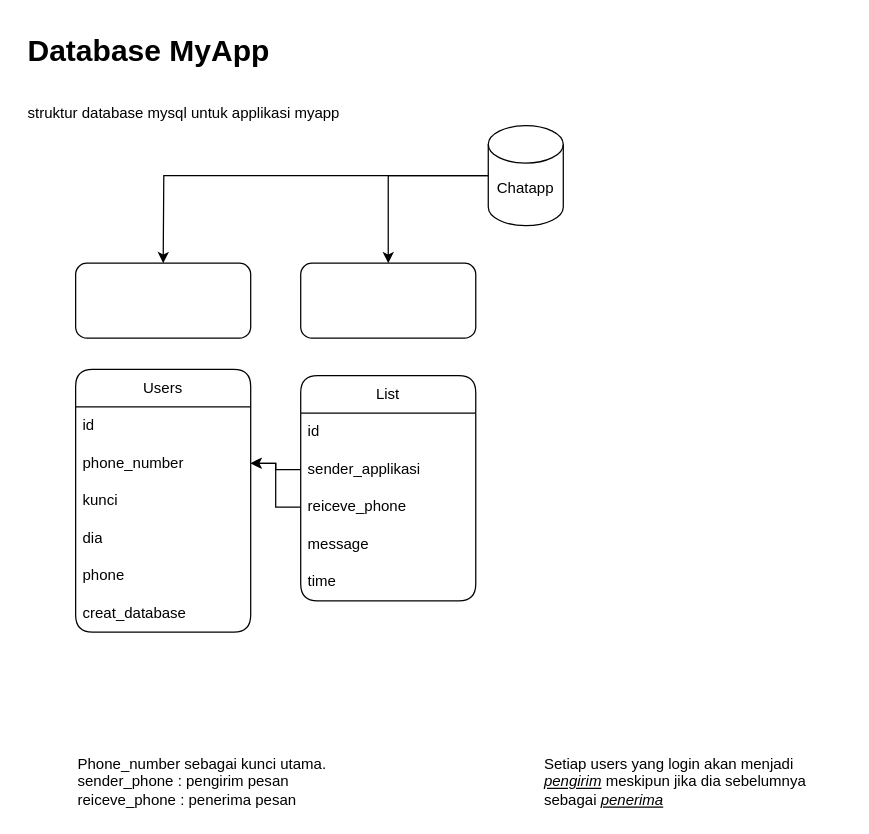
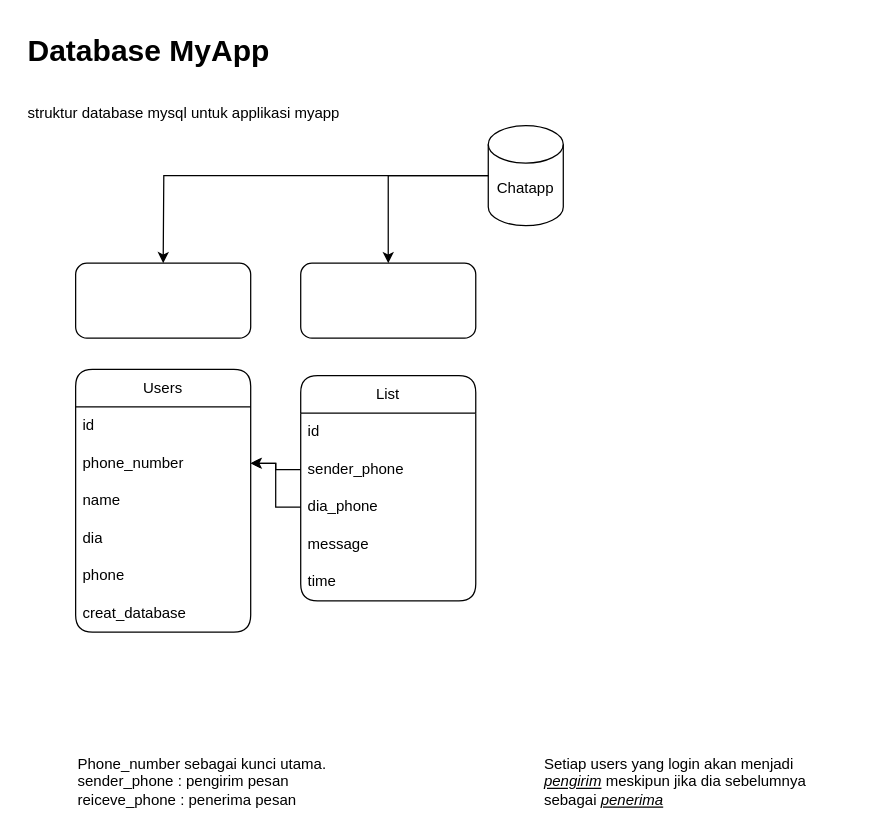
node "sender_applikasi": label "sender_applikasi" -> "sender_phone"
node "kunci": label "kunci" -> "name"
node "reiceve_phone": label "reiceve_phone" -> "dia_phone"
